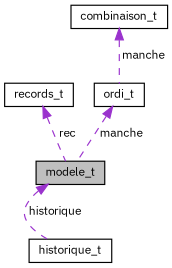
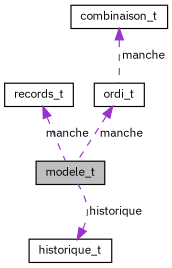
edge "modele_t" -> "records_t": label " rec" -> " manche"
edge "historique_t" -> "modele_t": reversed
